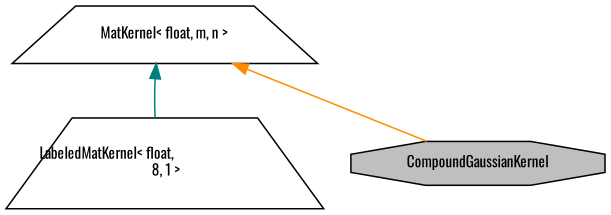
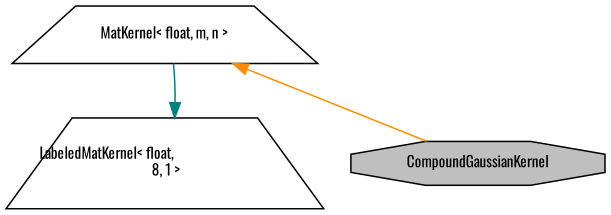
edge "LabeledMatKernel< float, 8, 1 >" -> "MatKernel< float, m, n >": reversed
